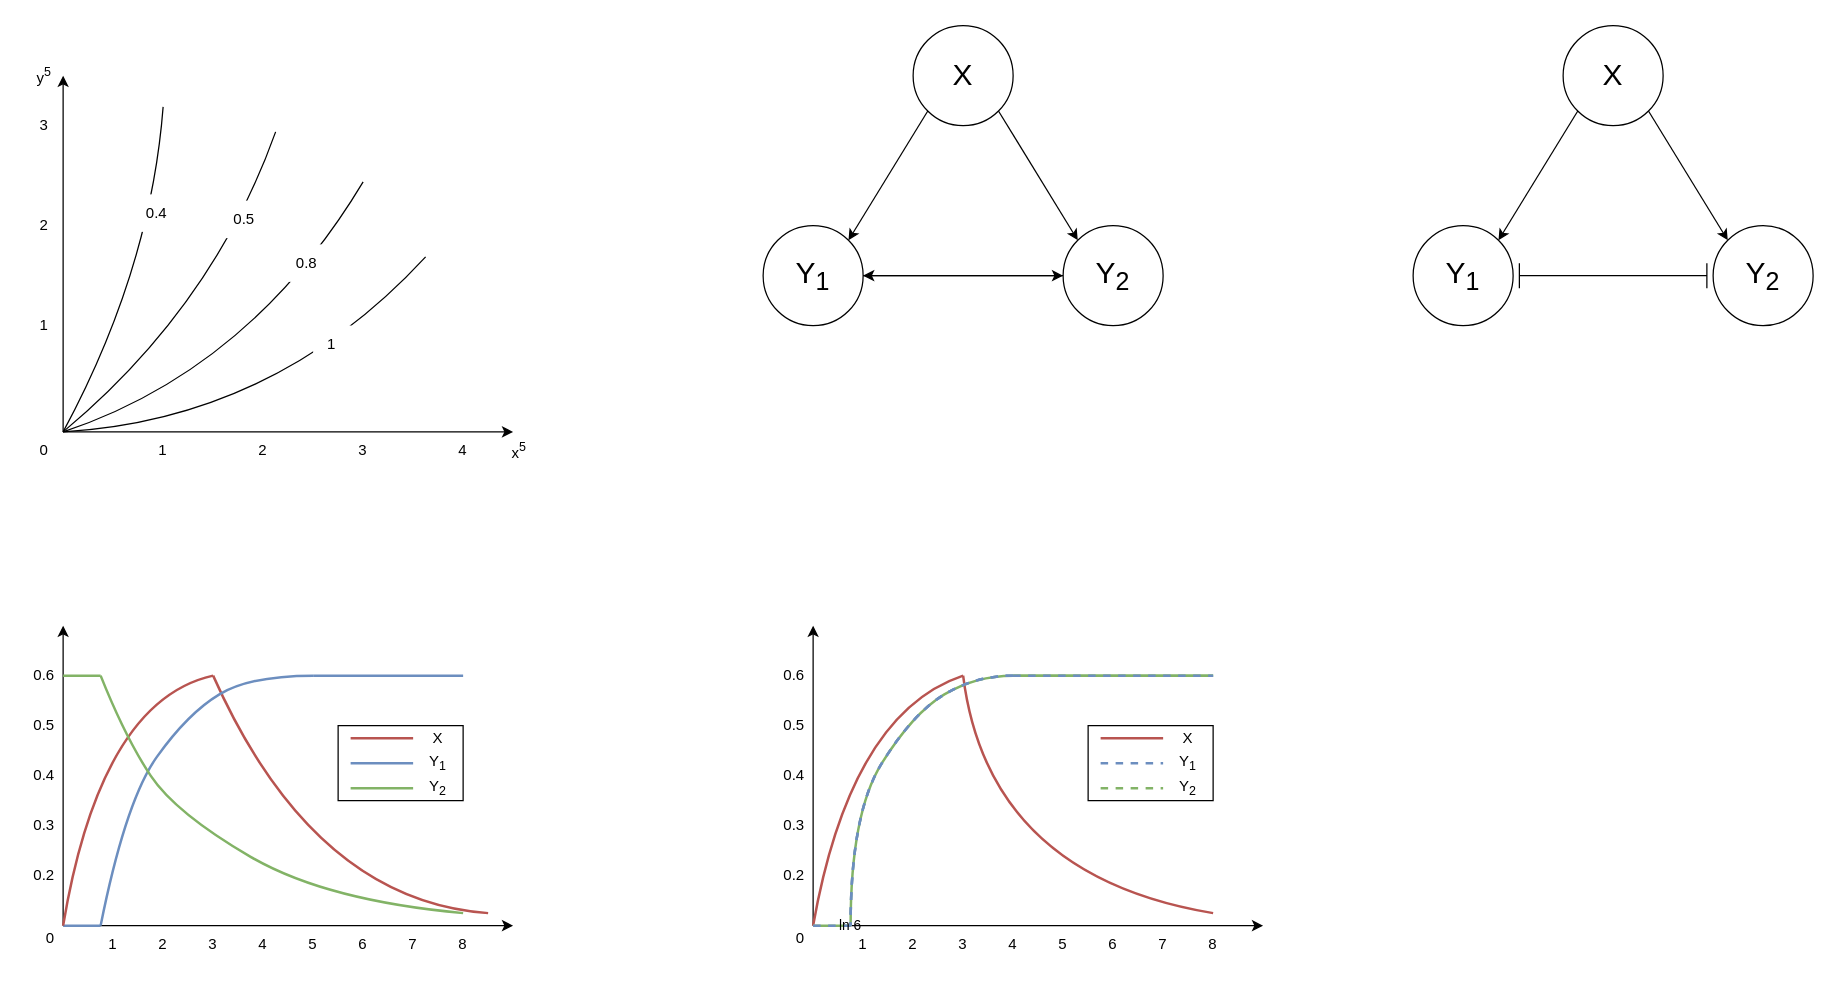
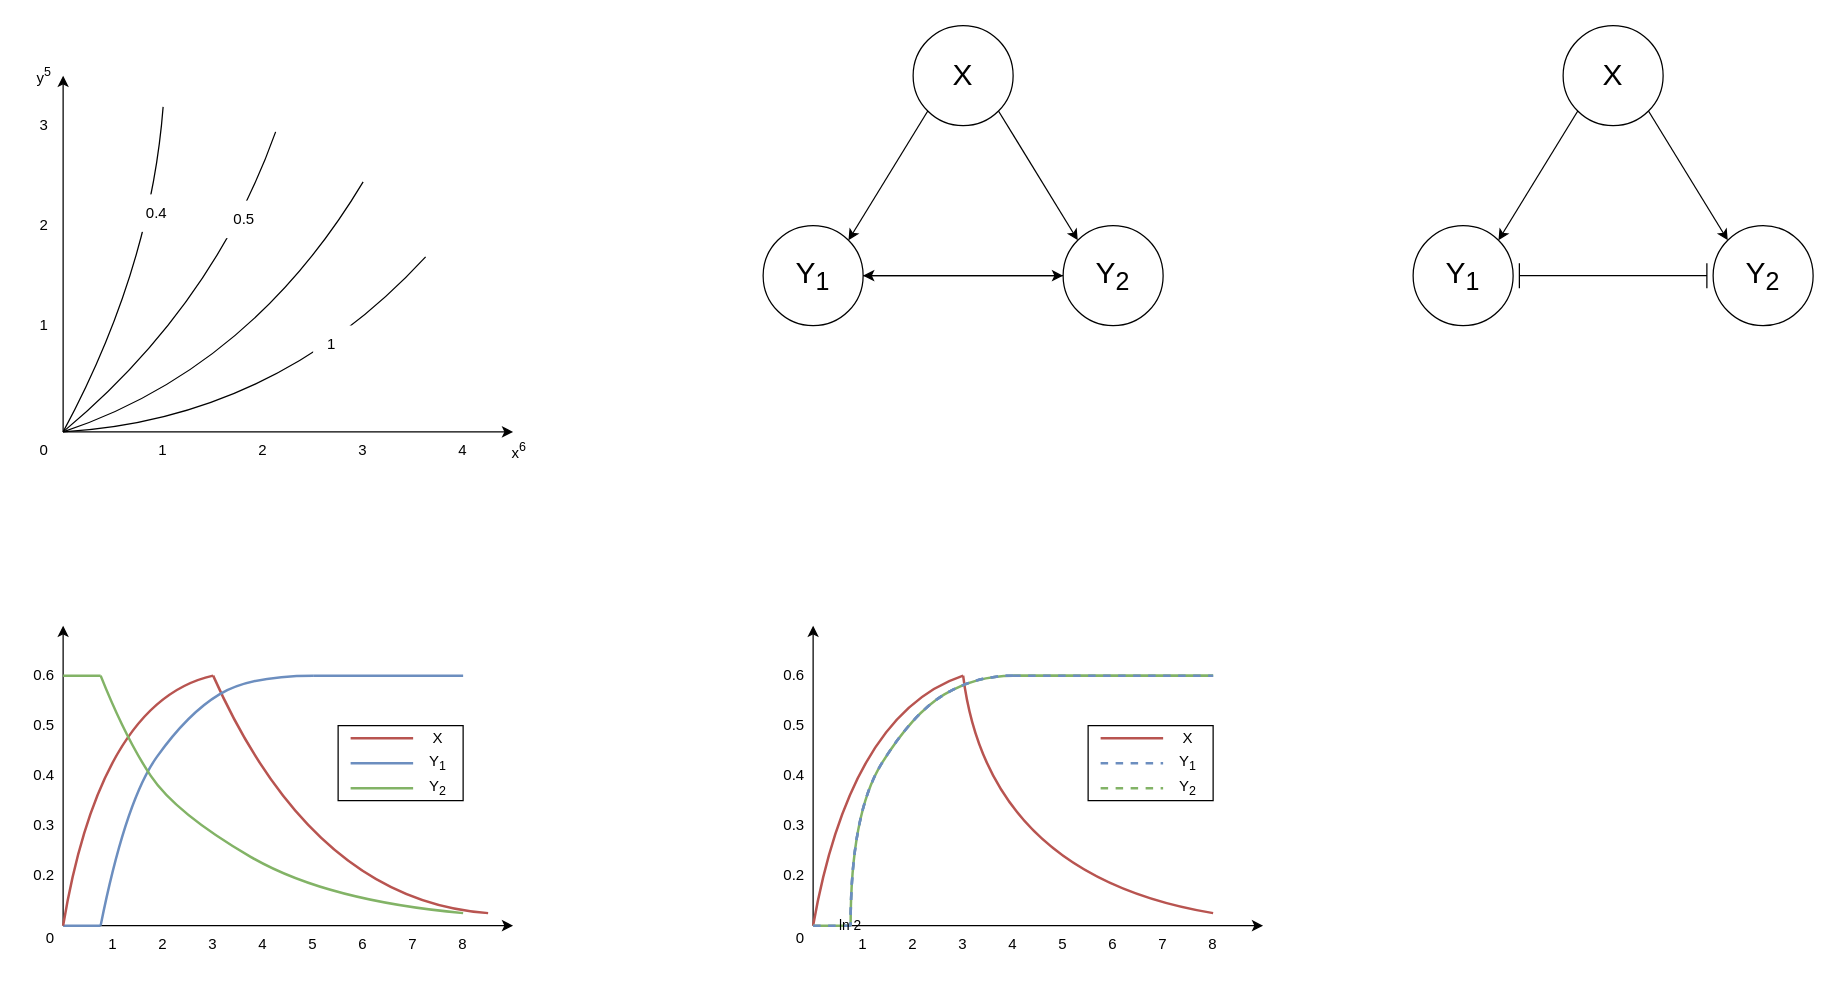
node "0.8": removed
node "x5": label "x5" -> "x6"
node "ln 6": label "ln 6" -> "ln 2"
